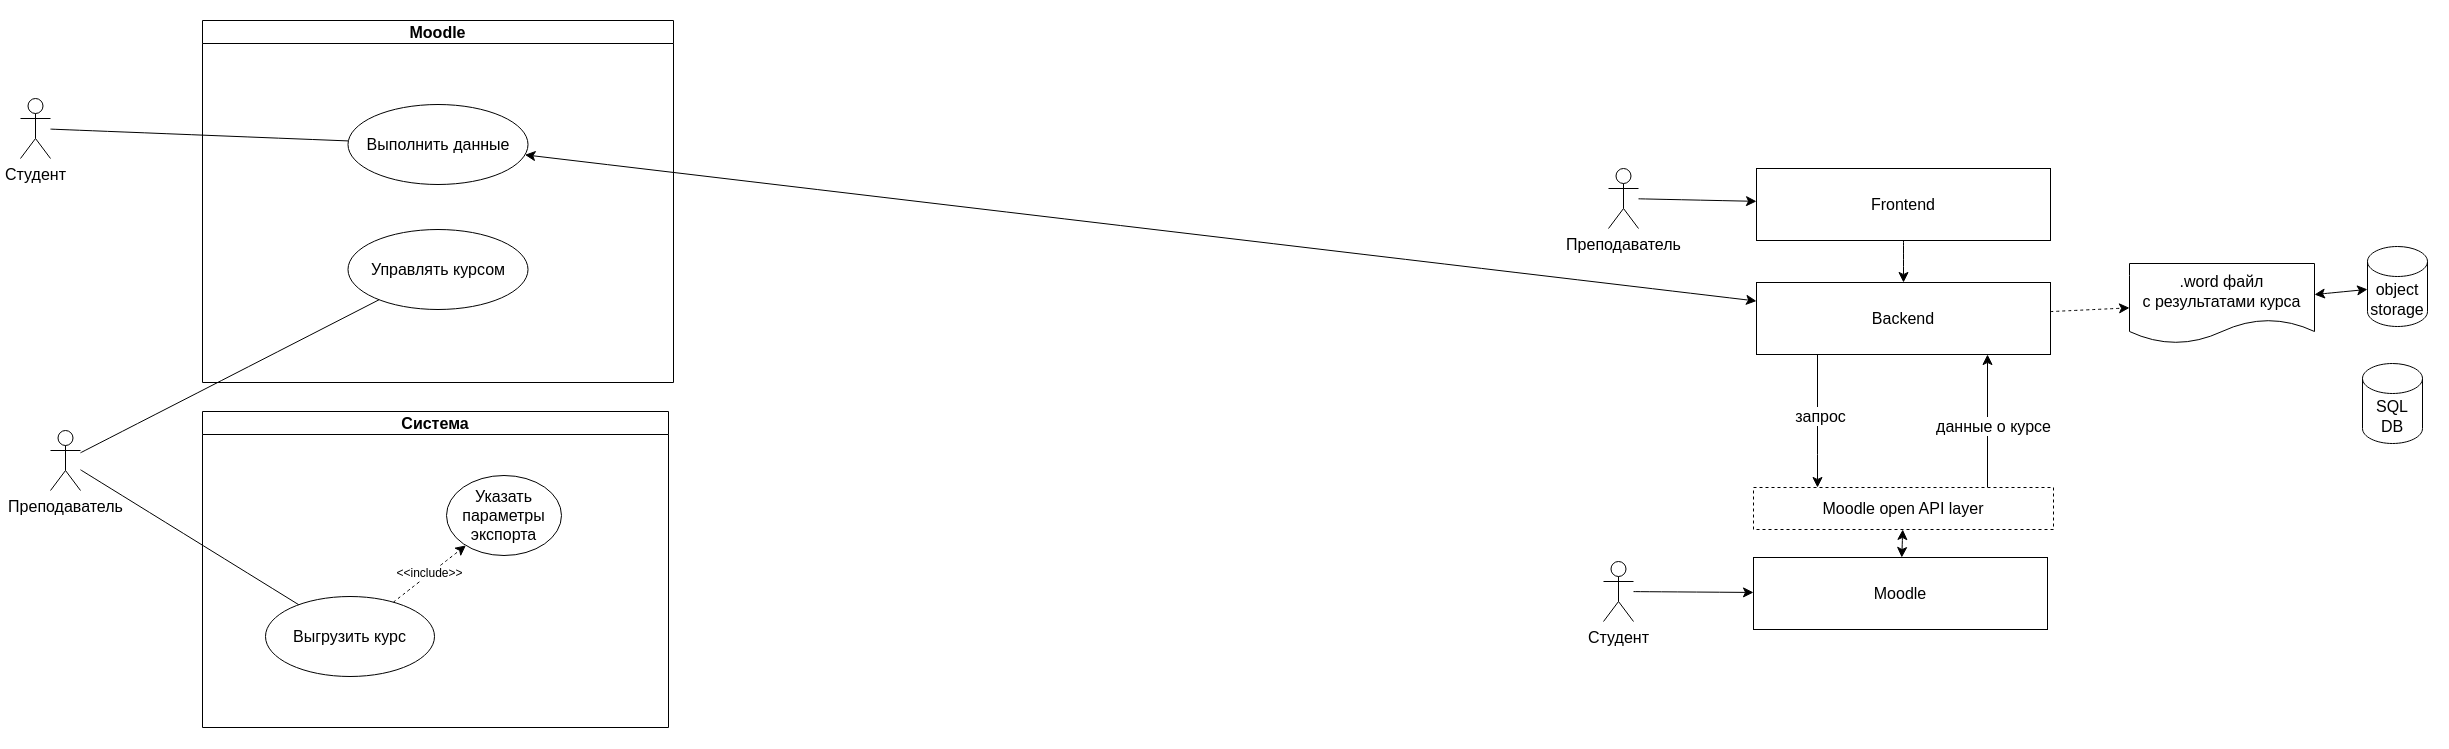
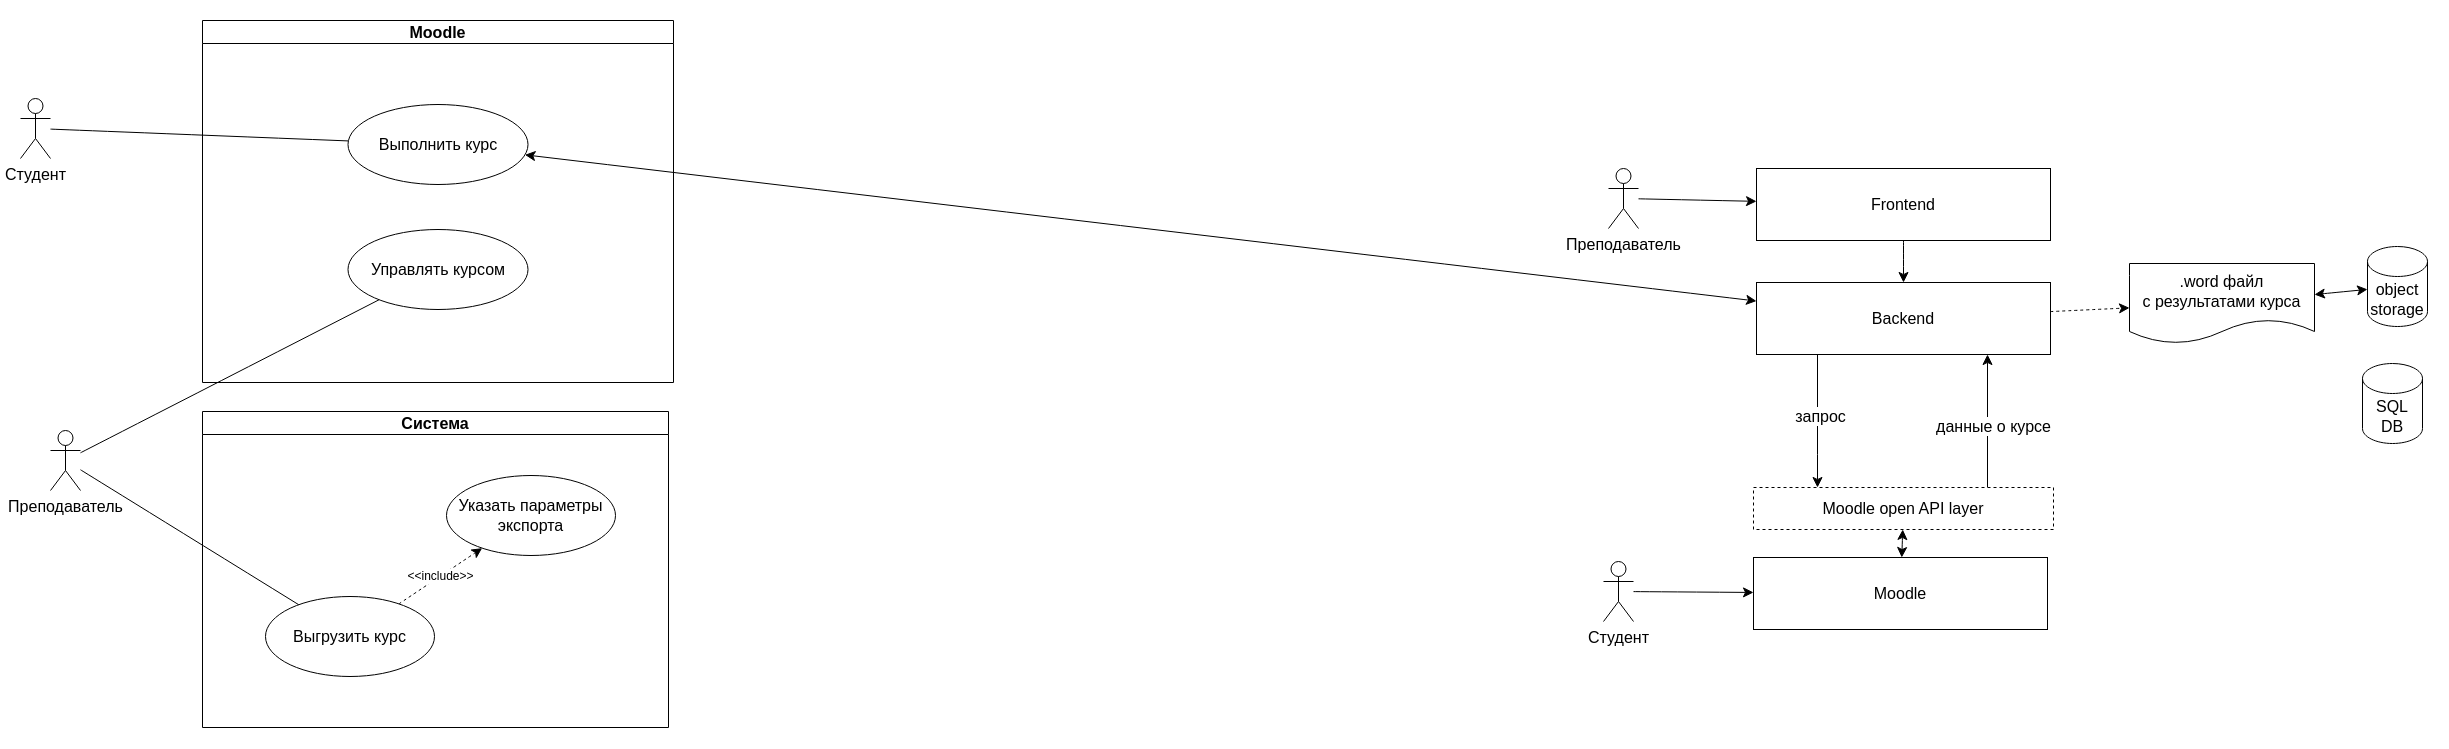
node "Выполнить данные": label "Выполнить данные" -> "Выполнить курс"
node "Указать параметры экспорта": size 115x80 -> 169x80
